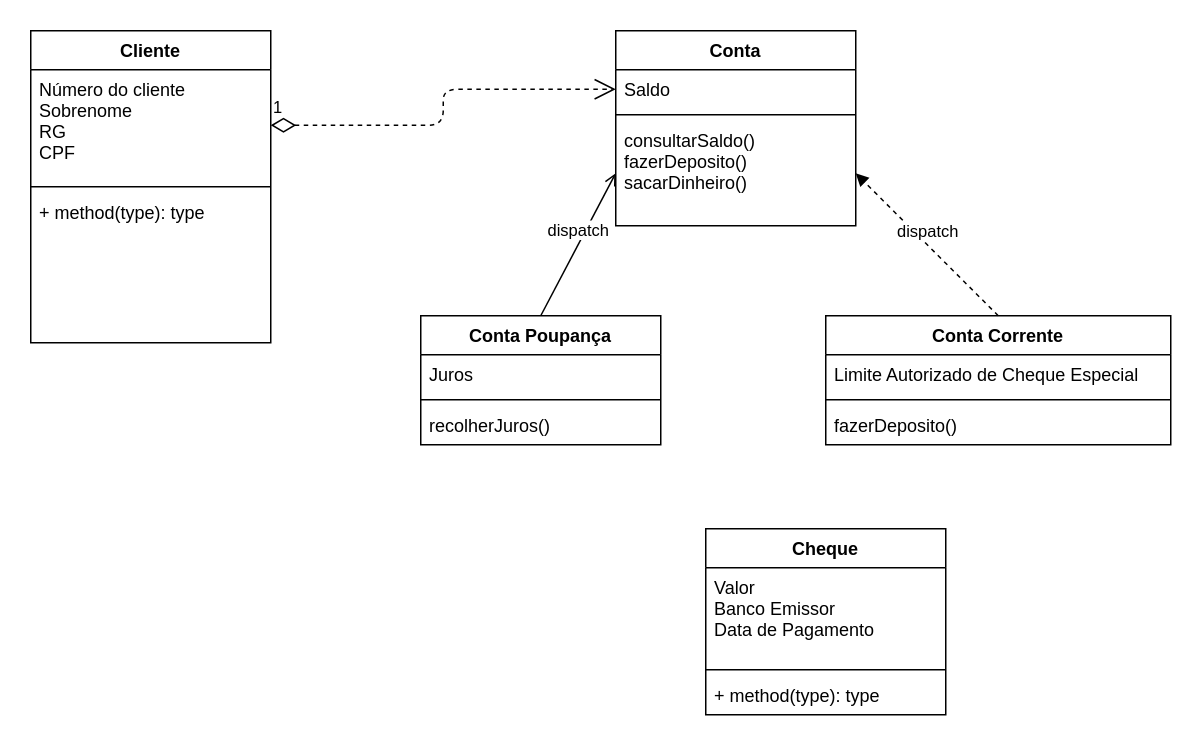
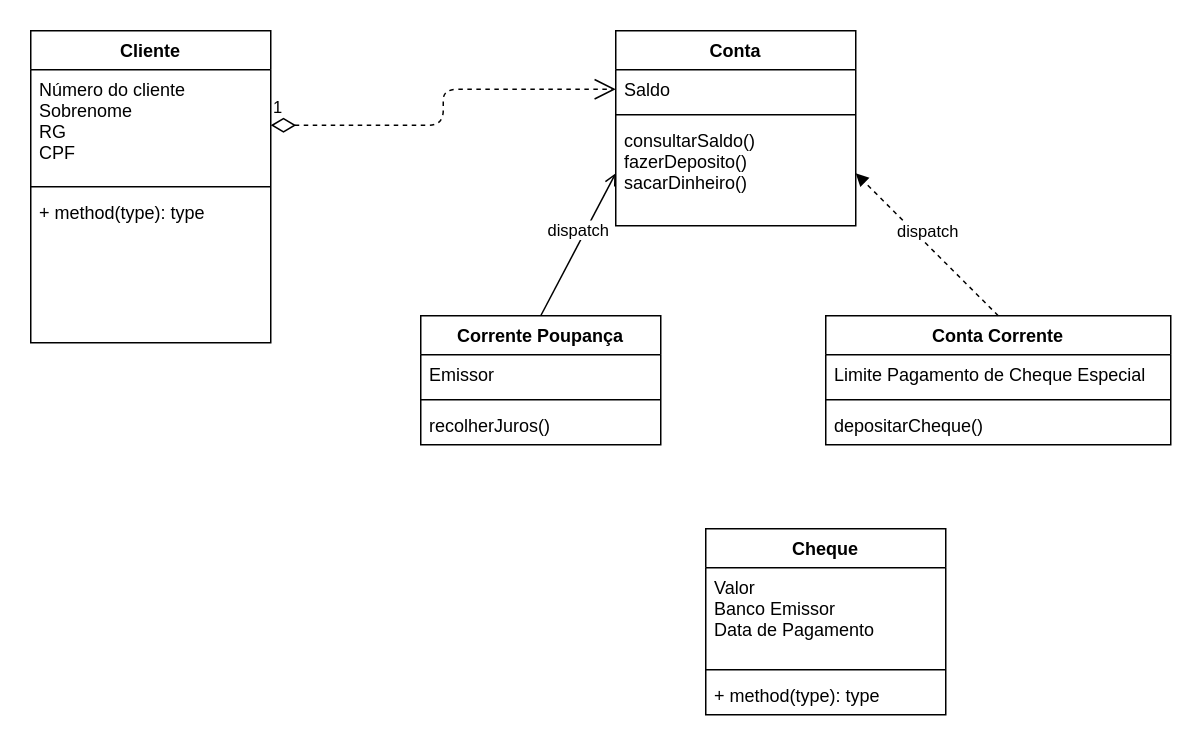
node "Conta Poupança": label "Conta Poupança" -> "Corrente Poupança"
node "Juros": label "Juros" -> "Emissor"
node "Limite Autorizado de Cheque Especial": label "Limite Autorizado de Cheque Especial" -> "Limite Pagamento de Cheque Especial"
node "fazerDeposito()": label "fazerDeposito()" -> "depositarCheque()"
